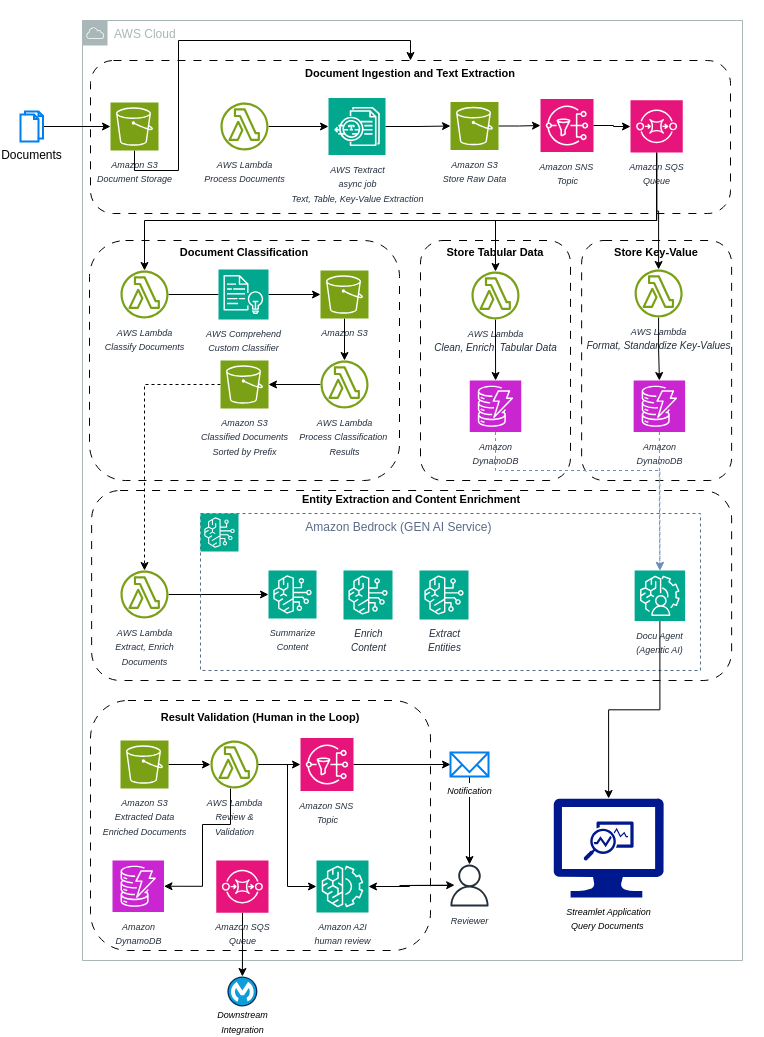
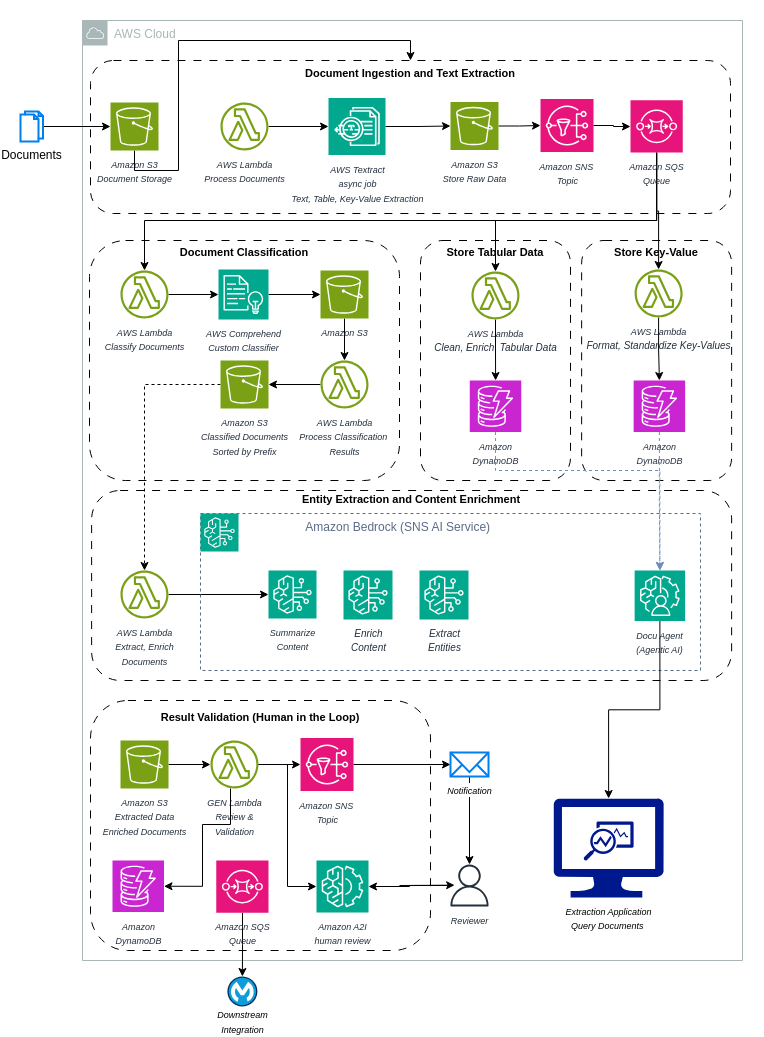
edge "AWS Lambda Classify Documents" -- "AWS Comprehend Custom Classifier": arrowhead none -> classic
node "Amazon Bedrock (GEN AI Service)": label "Amazon Bedrock (GEN AI Service)" -> "Amazon Bedrock (SNS AI Service)"
node "AWS Lambda Review & Validation": label "AWS Lambda Review & Validation" -> "GEN Lambda Review & Validation"
node "Streamlet Application Query Documents": label "Streamlet Application Query Documents" -> "Extraction Application Query Documents"
